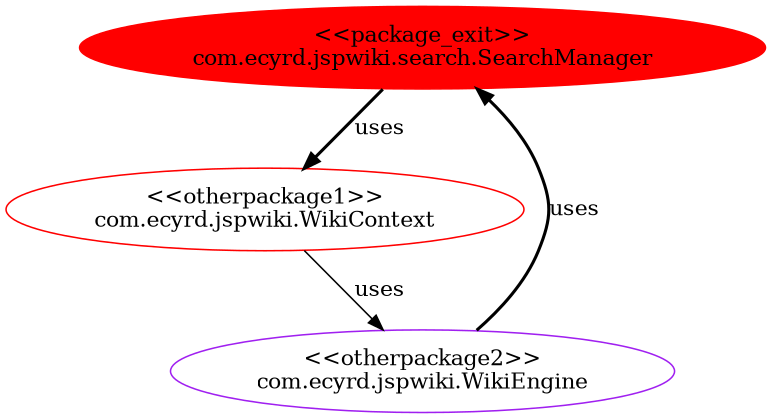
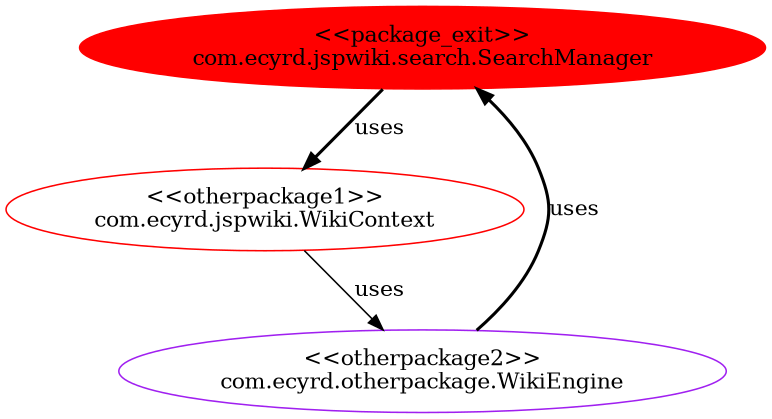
node "<<otherpackage2>> com.ecyrd.jspwiki.WikiEngine": label "<<otherpackage2>> com.ecyrd.jspwiki.WikiEngine" -> "<<otherpackage2>> com.ecyrd.otherpackage.WikiEngine"
